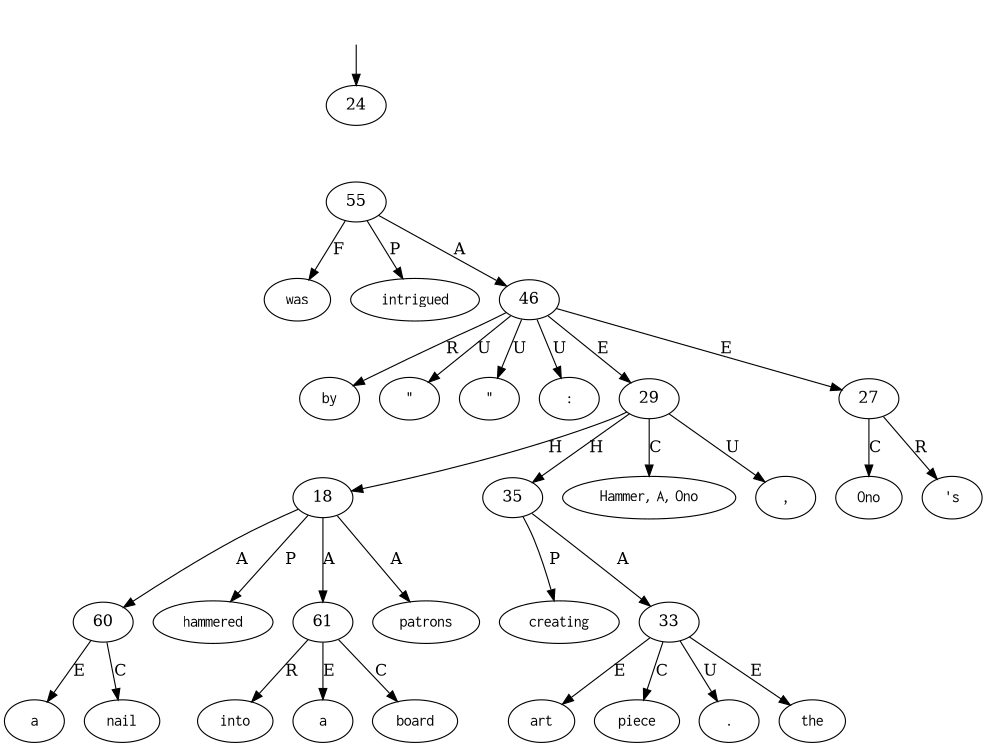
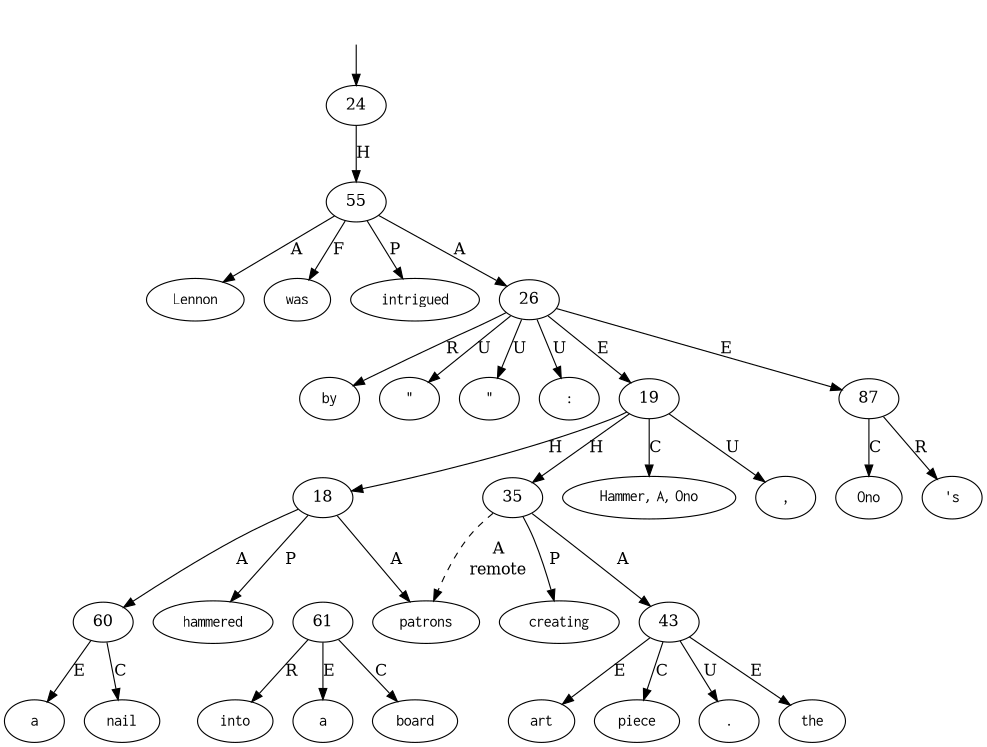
edge "24" -> "55": added, label "H"
node "Lennon": added
node "46": label "46" -> "26"
node "29": label "29" -> "19"
node "27": label "27" -> "87"
edge "35" -> "patrons": added, label "A remote"
edge "18" -> "61": removed, label "A"
node "33": label "33" -> "43"
